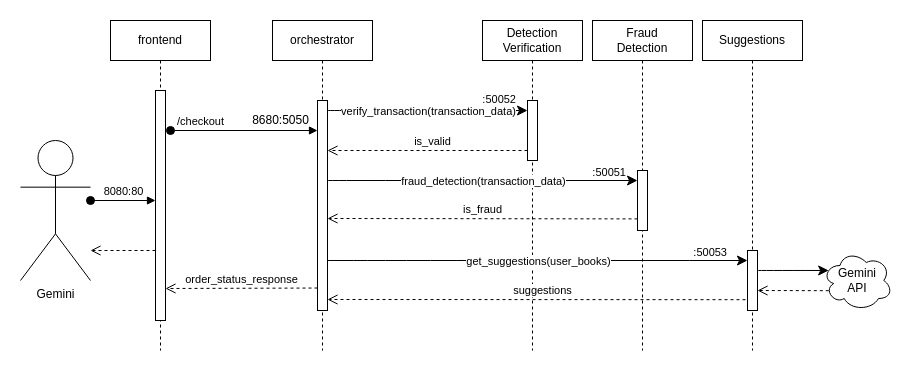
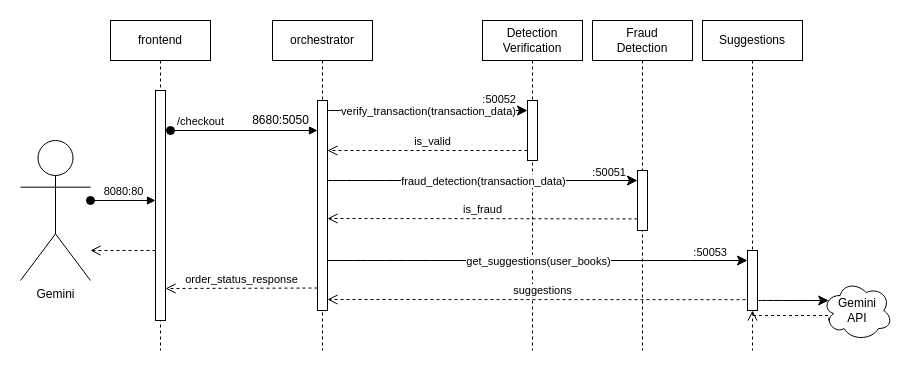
node "Gemini API": moved (858, 281) -> (858, 311)
